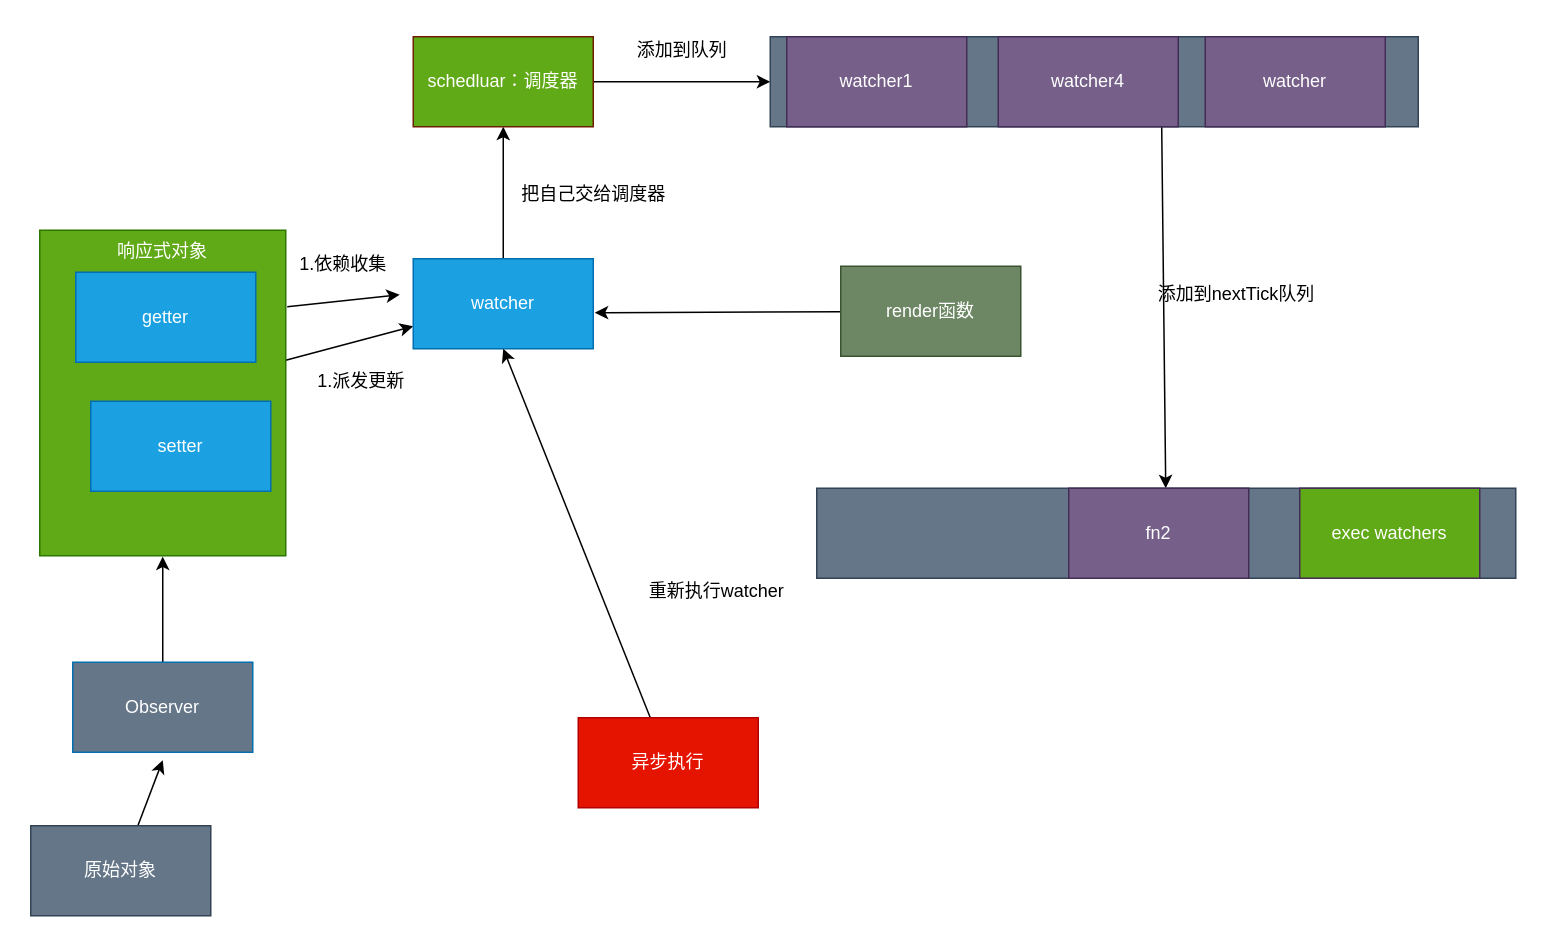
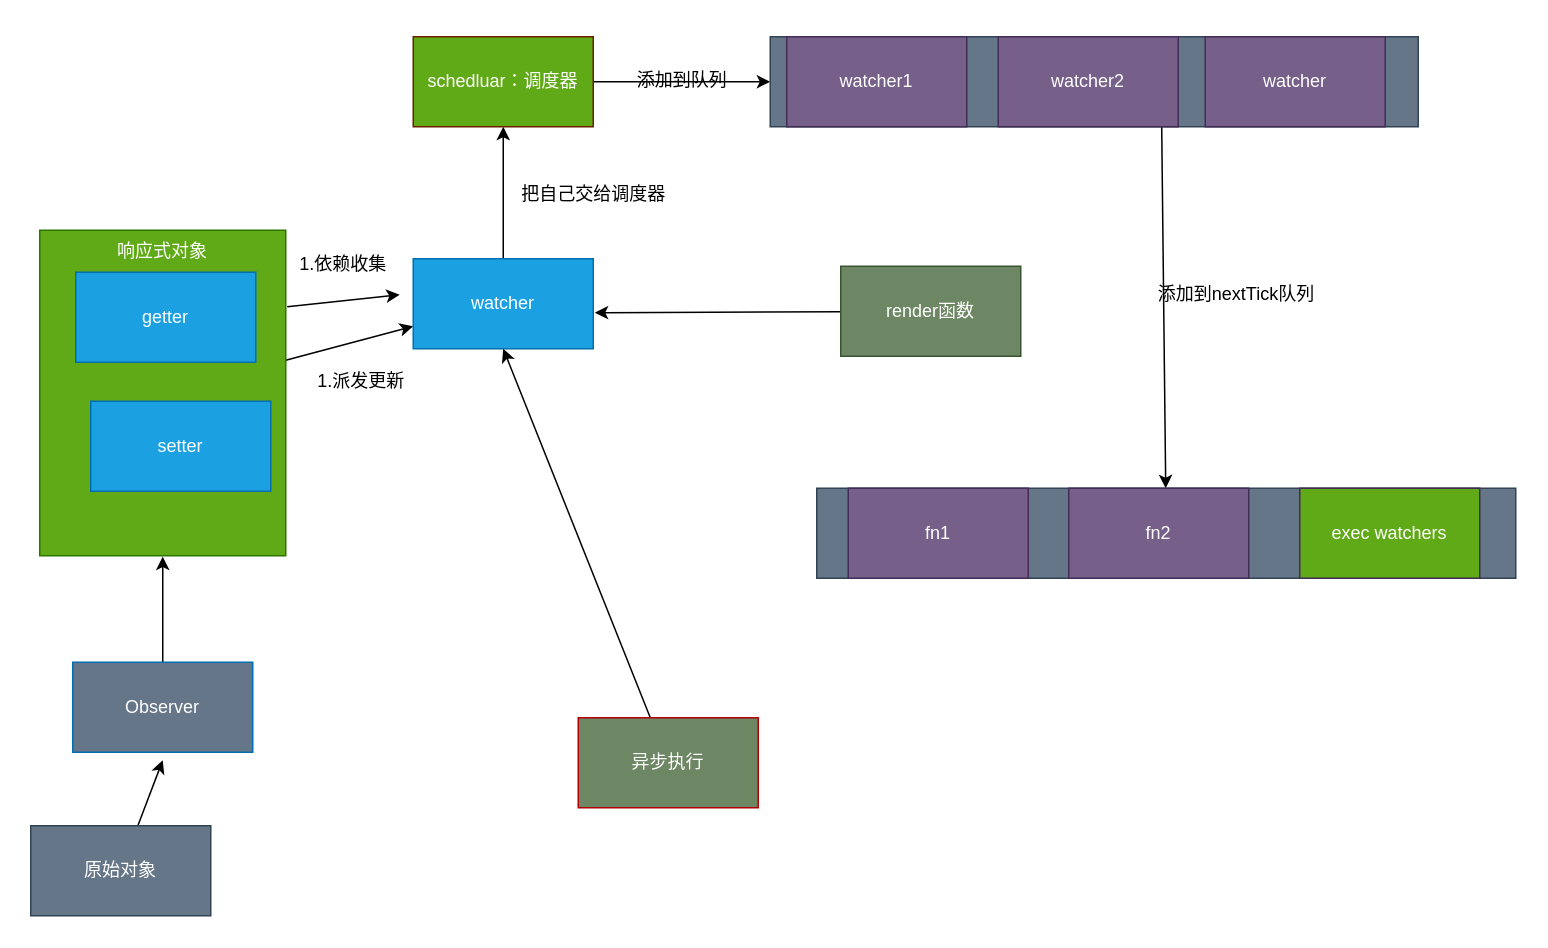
node "添加到队列": moved (682, 50) -> (682, 80)
node "watcher4": label "watcher4" -> "watcher2"
node "fn1": added
node "重新执行watcher": removed
node "异步执行": fillcolor #e51400 -> #6d8764
